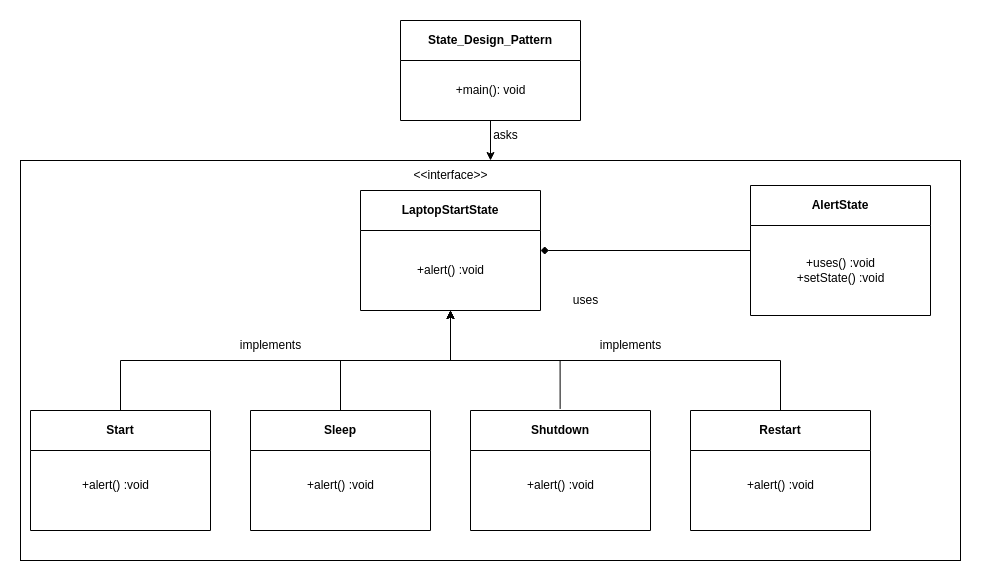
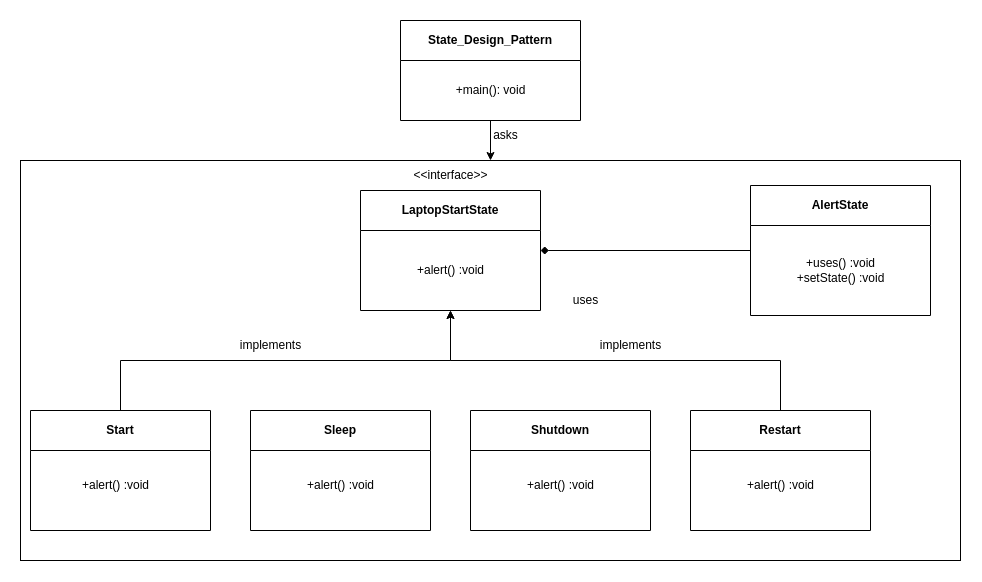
edge "Shutdown" -> "LaptopStartState": removed
edge "Sleep" -> "LaptopStartState": removed
